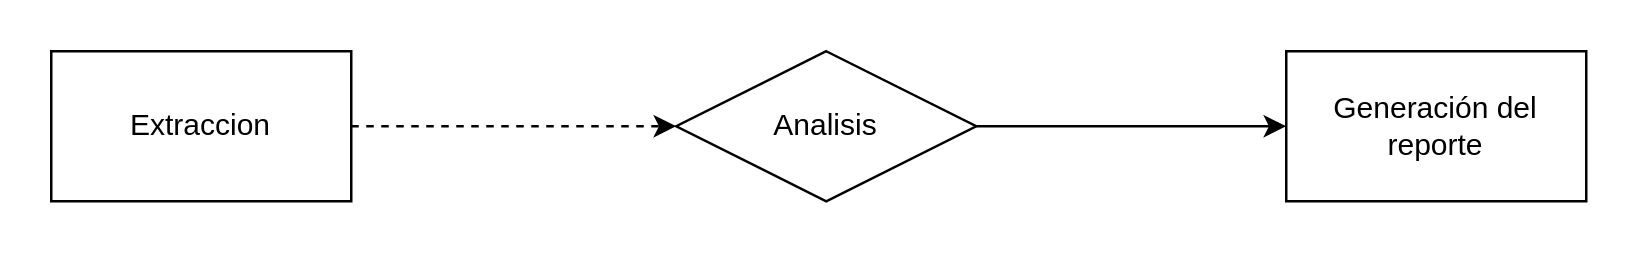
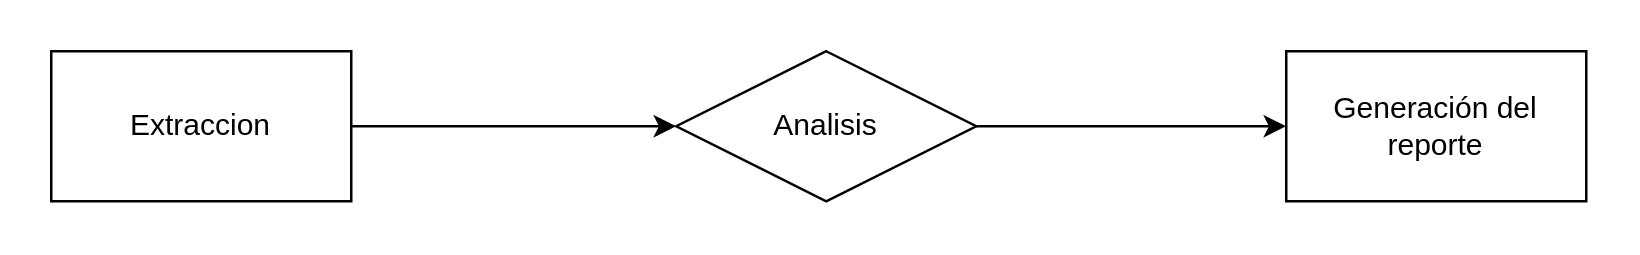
edge "Extraccion" -> "Analisis": style dashed -> solid
